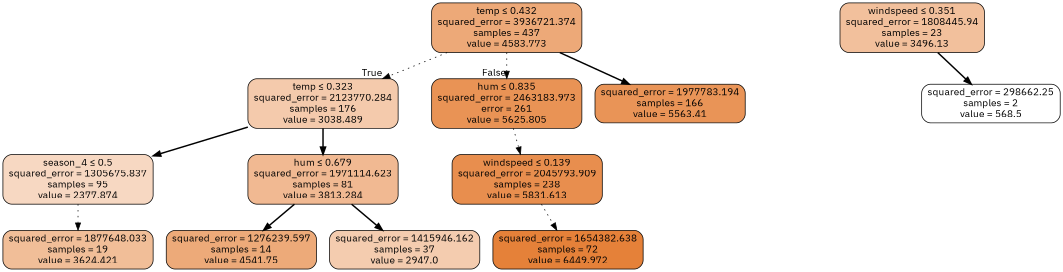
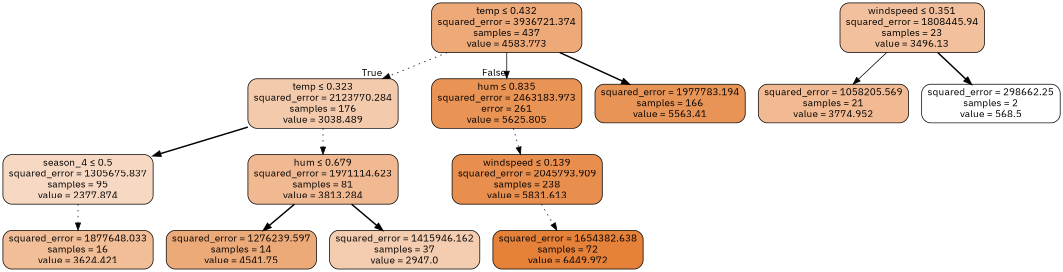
edge "temp ≤ 0.432" -> "hum ≤ 0.835": style dotted -> solid
node "squared_error = 1058205.569": added
edge "temp ≤ 0.323" -> "hum ≤ 0.679": style bold -> dotted
node "squared_error = 1877648.033": text "samples = 19" -> "samples = 16"
